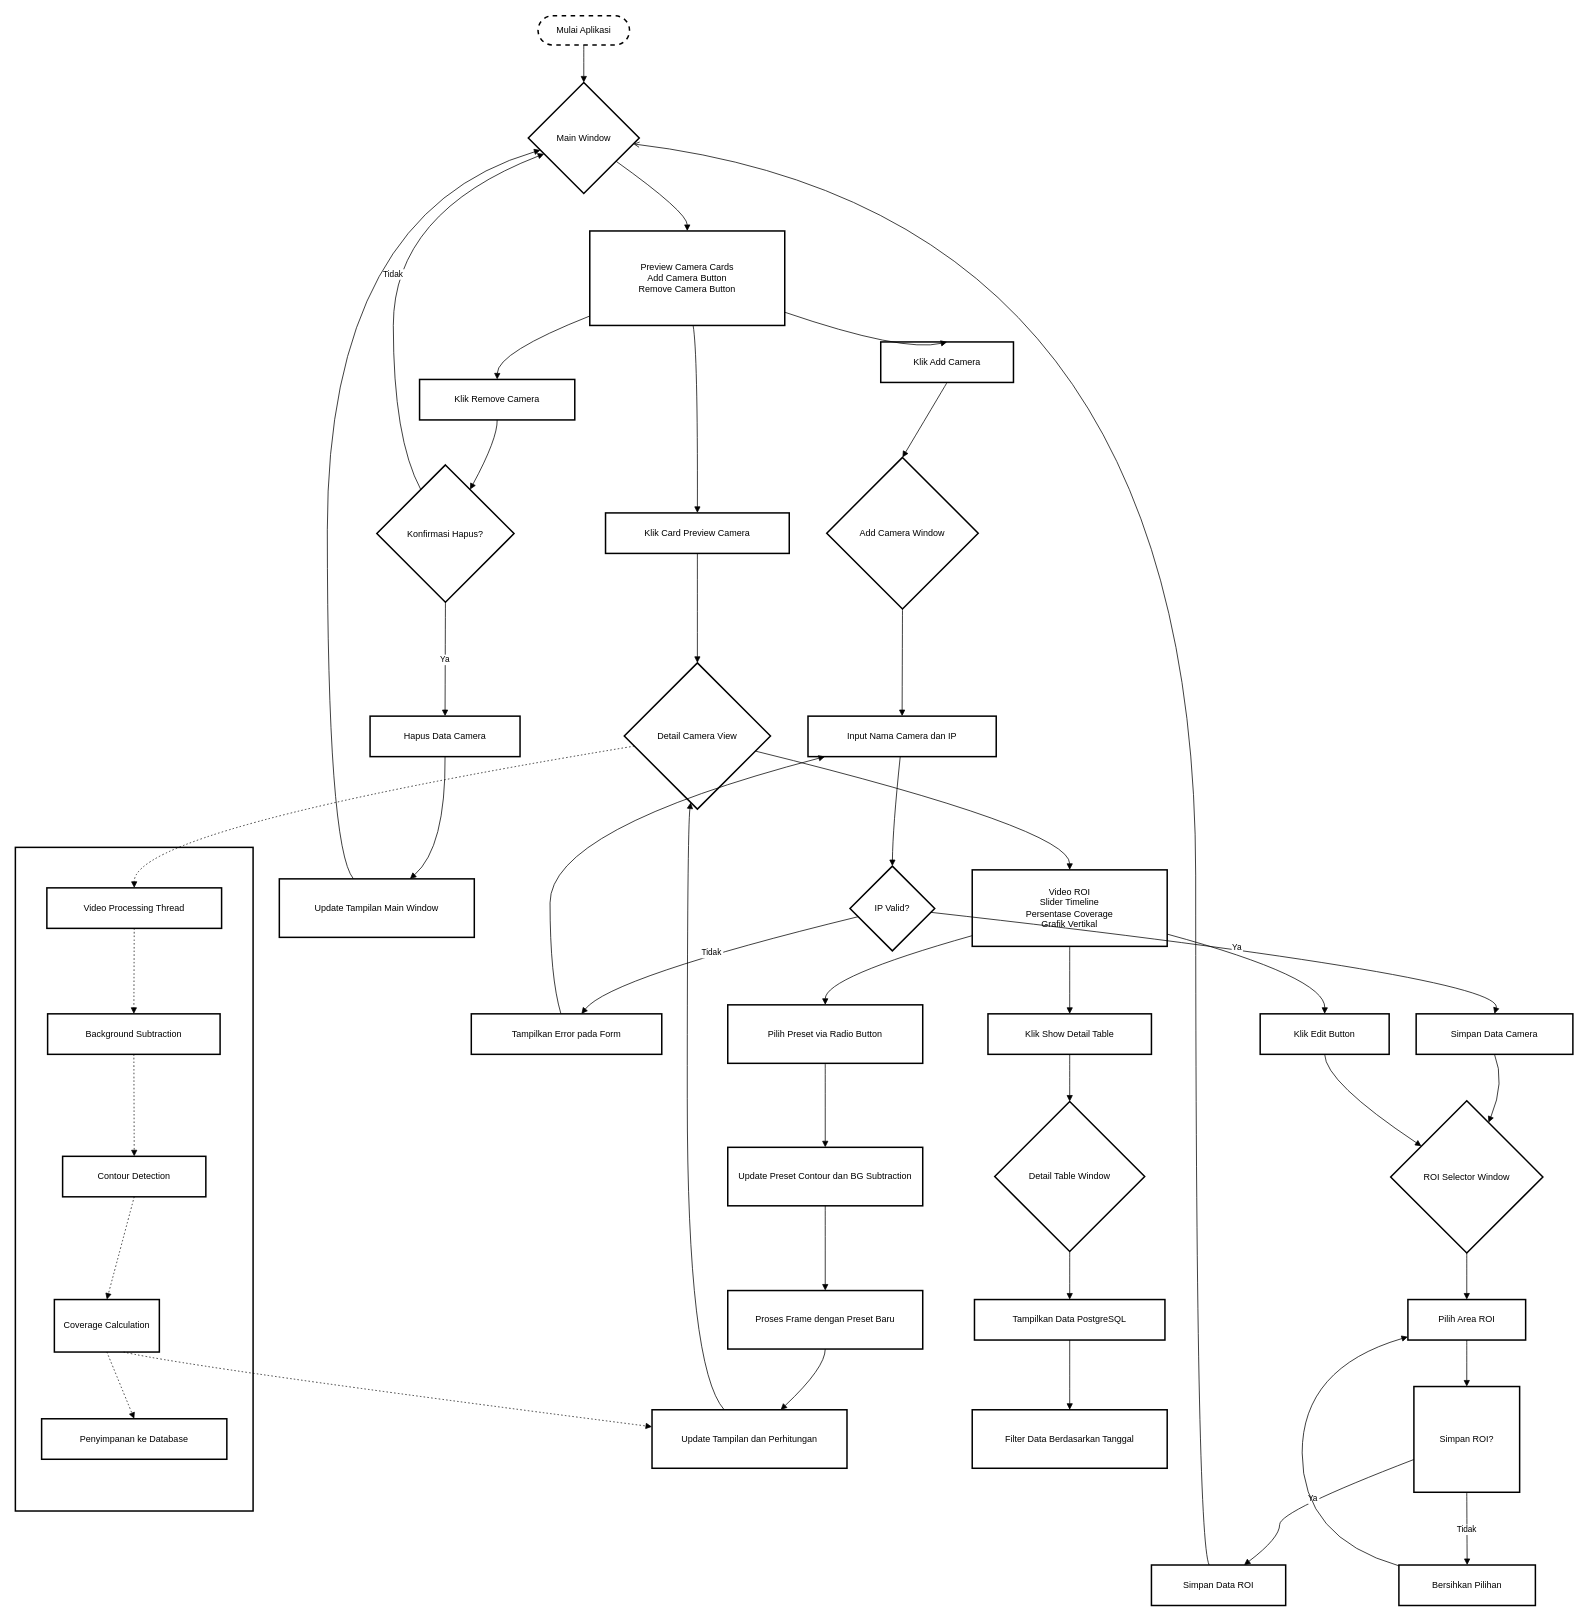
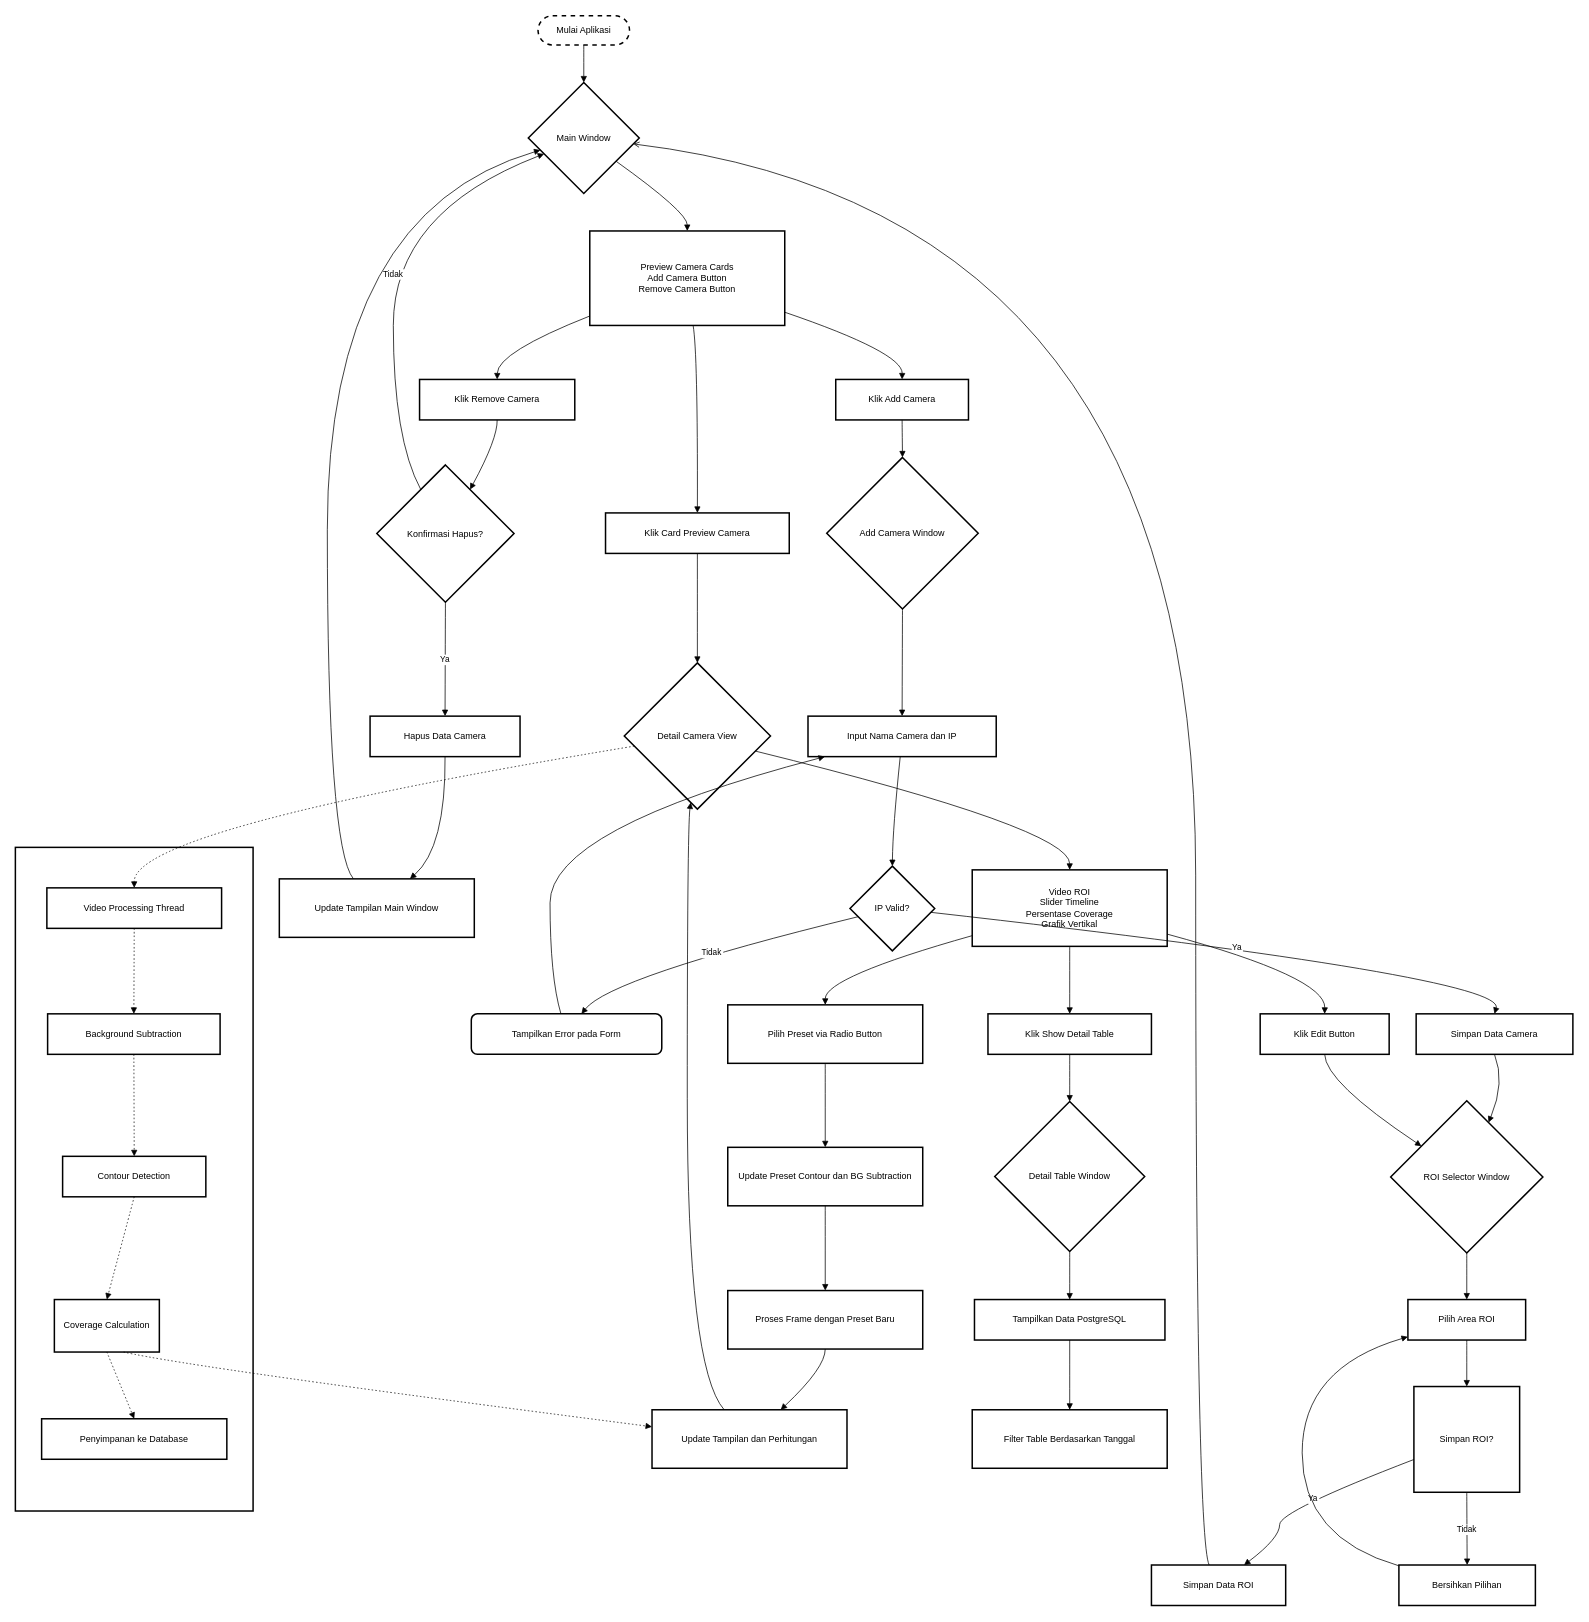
node "Klik Add Camera": moved (947, 362) -> (902, 399)
node "Tampilkan Error pada Form": shape rectangle -> rounded rectangle
node "Filter Data Berdasarkan Tanggal": label "Filter Data Berdasarkan Tanggal" -> "Filter Table Berdasarkan Tanggal"
